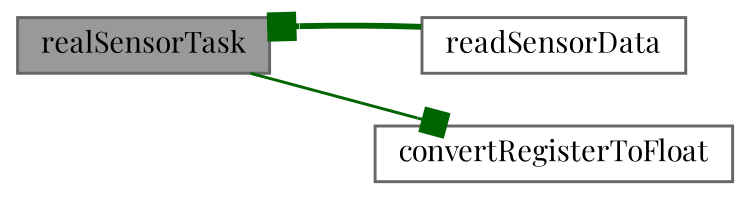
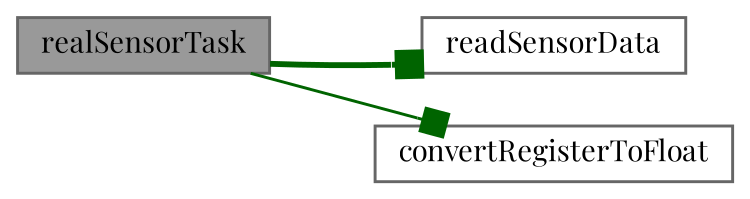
edge "readSensorData" -> "realSensorTask": reversed
